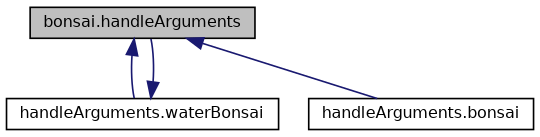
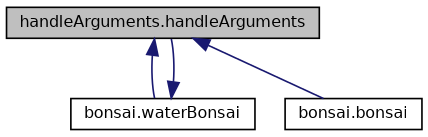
node "bonsai.handleArguments": label "bonsai.handleArguments" -> "handleArguments.handleArguments"
node "handleArguments.waterBonsai": label "handleArguments.waterBonsai" -> "bonsai.waterBonsai"
node "handleArguments.bonsai": label "handleArguments.bonsai" -> "bonsai.bonsai"
